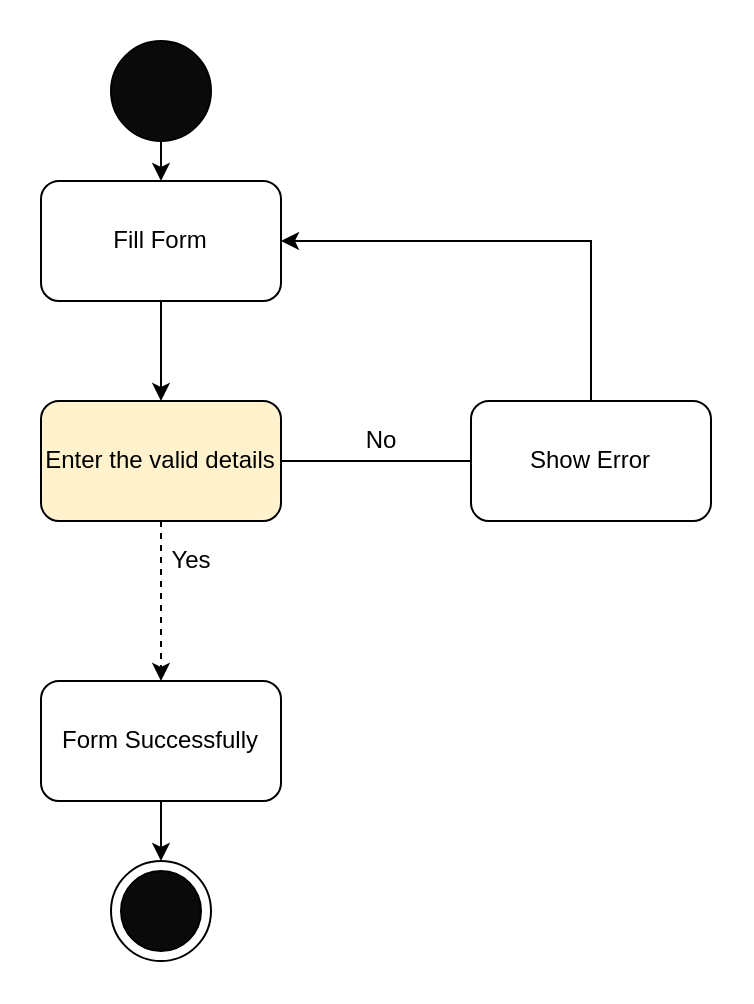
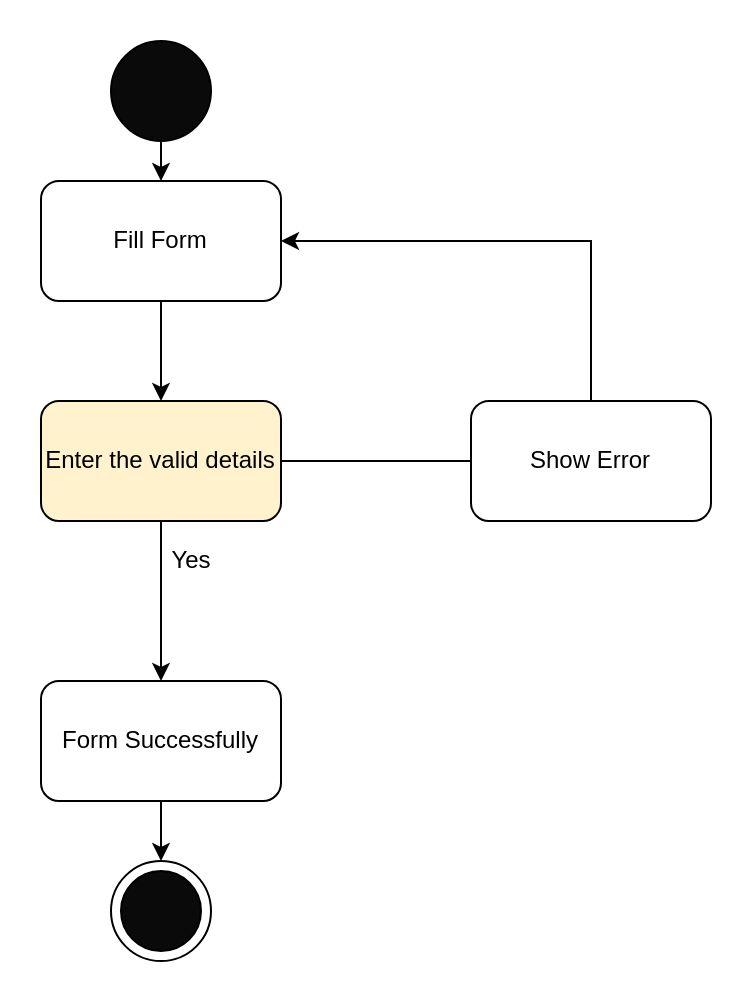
node "No": removed
edge "Enter the valid details" -> "Form Successfully": style dashed -> solid
